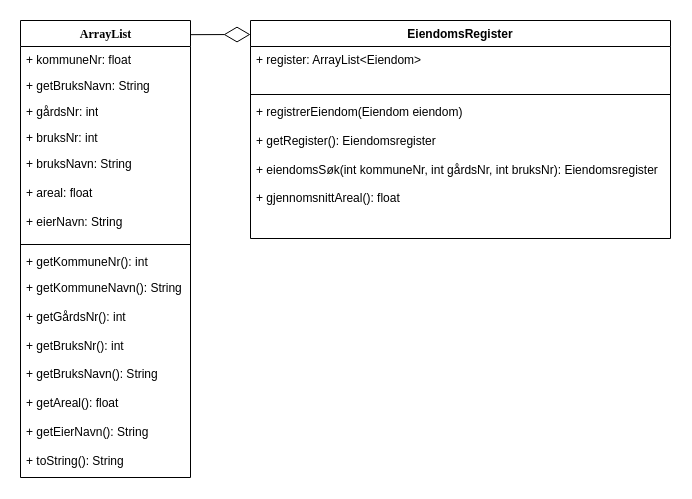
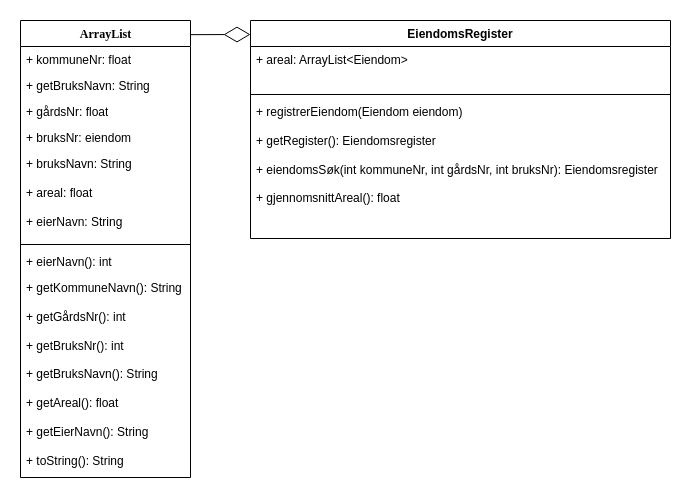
node "+ register: ArrayList<Eiendom>": label "+ register: ArrayList<Eiendom>" -> "+ areal: ArrayList<Eiendom>"
node "+ gårdsNr: int": label "+ gårdsNr: int" -> "+ gårdsNr: float"
node "+ bruksNr: int": label "+ bruksNr: int" -> "+ bruksNr: eiendom"
node "+ getKommuneNr(): int": label "+ getKommuneNr(): int" -> "+ eierNavn(): int"
